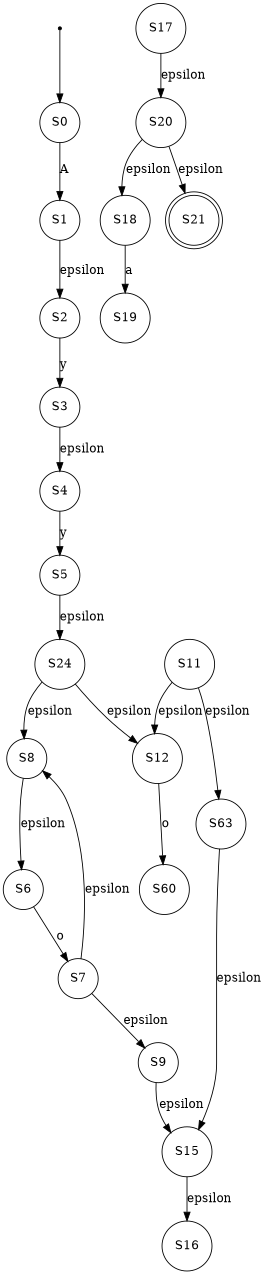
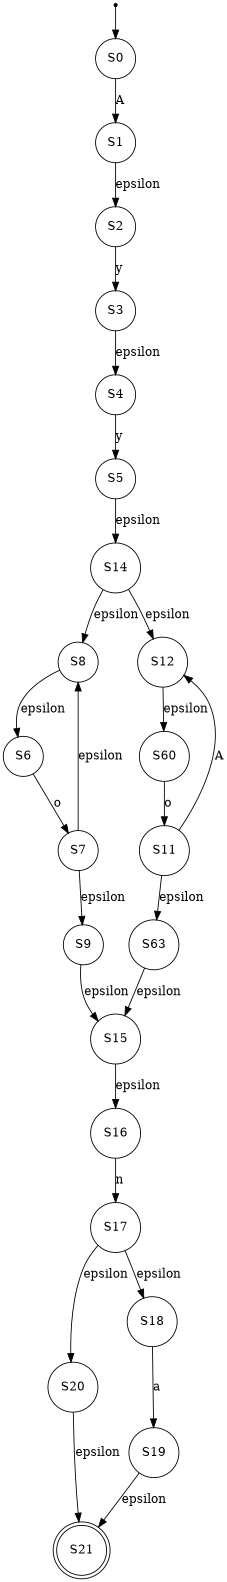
edge "S20" -> "S18": now "S17" -> "S18"
node "S24": label "S24" -> "S14"
edge "S11" -> "S12": label "epsilon" -> "A"
edge "S60" -> "S11": added, label "o"
edge "S12" -> "S60": label "o" -> "epsilon"
edge "S16" -> "S17": added, label "n"
edge "S19" -> "S21": added, label "epsilon"
